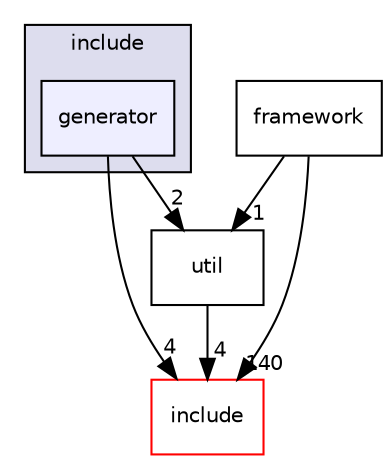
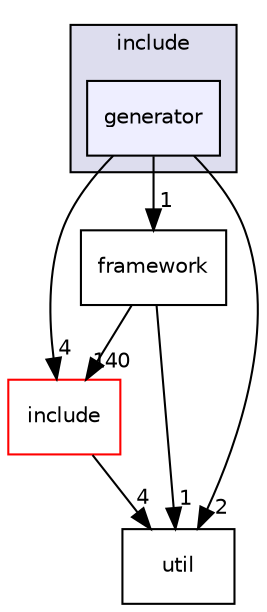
edge "generator" -> "framework": added
edge "util" -> "include": reversed
